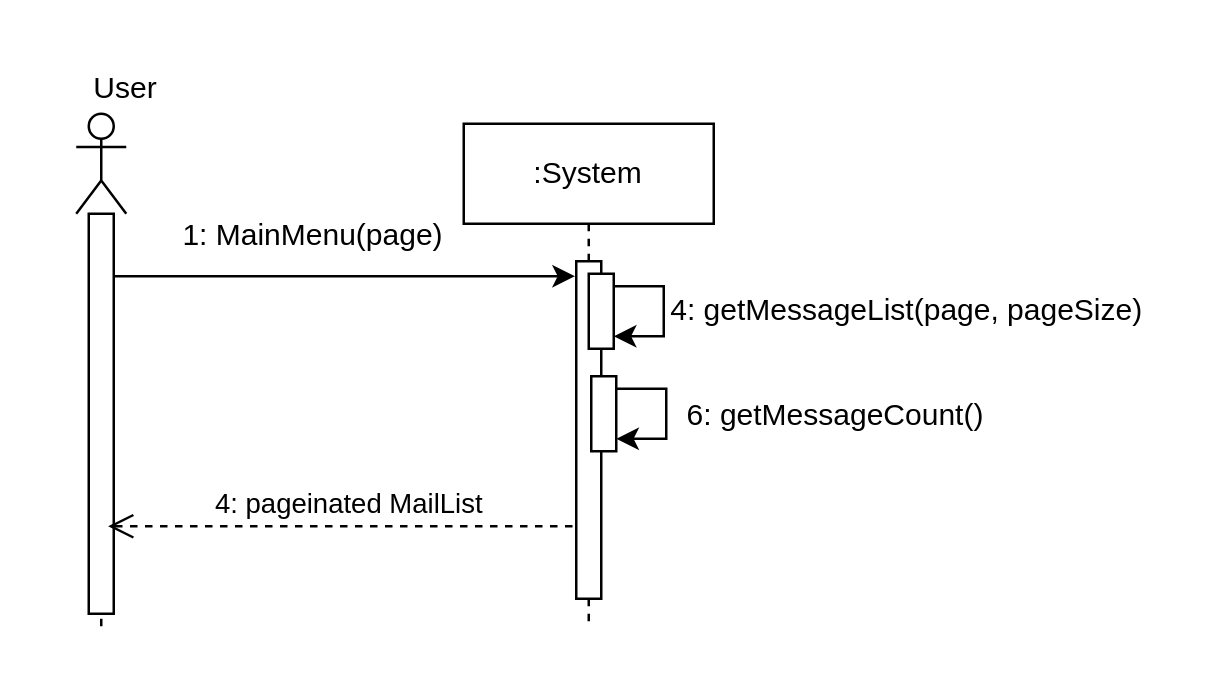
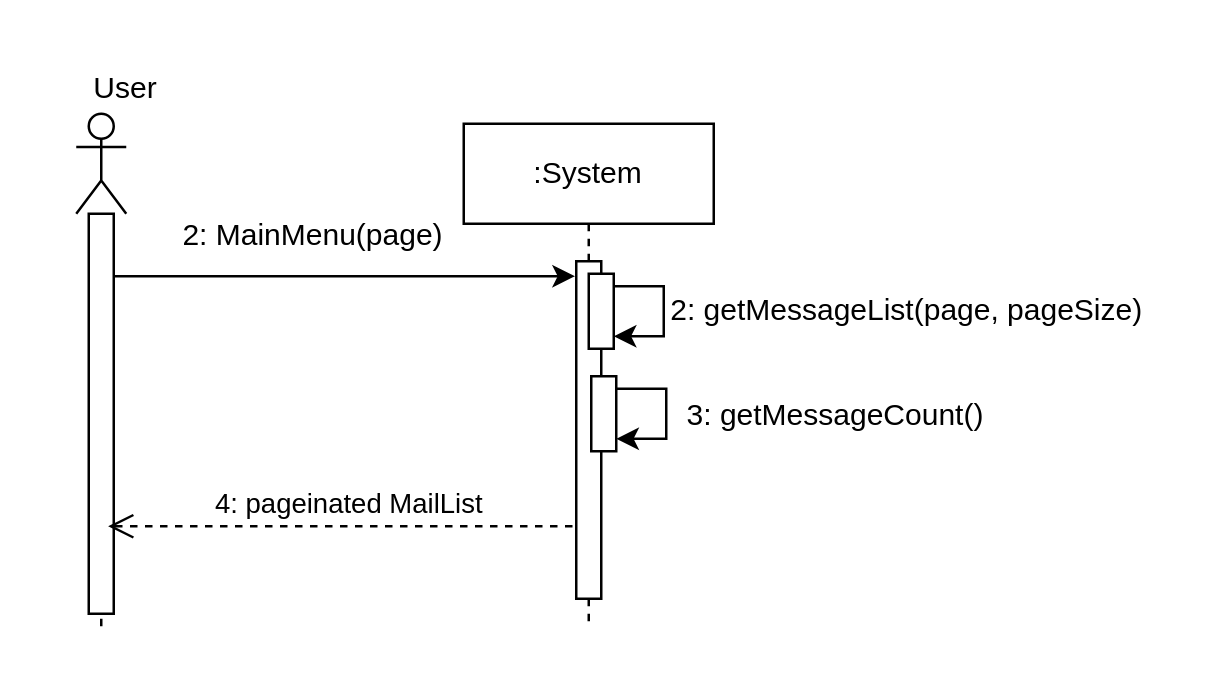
node "1: MainMenu(page)": label "1: MainMenu(page)" -> "2: MainMenu(page)"
node "4: getMessageList(page, pageSize)": label "4: getMessageList(page, pageSize)" -> "2: getMessageList(page, pageSize)"
node "6: getMessageCount()": label "6: getMessageCount()" -> "3: getMessageCount()"
